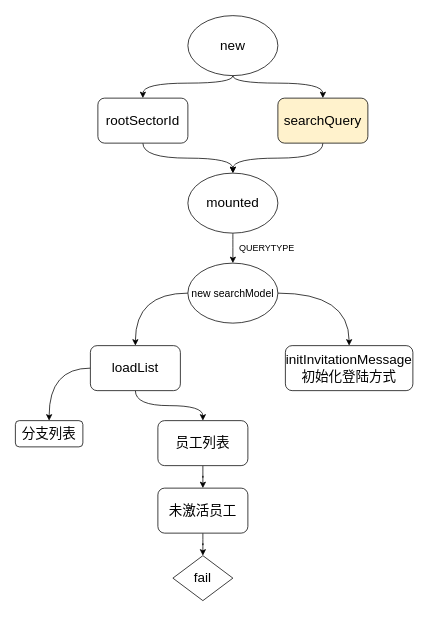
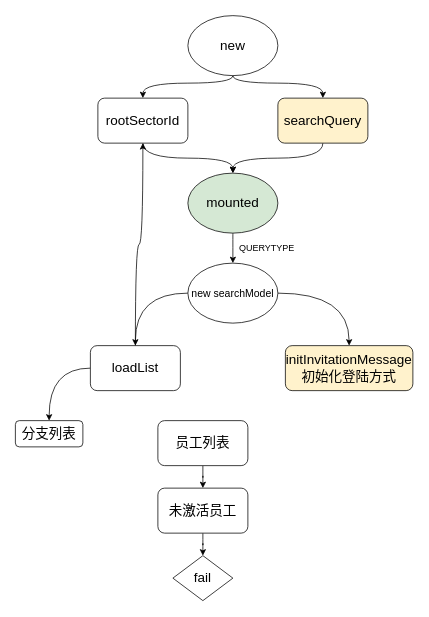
node "mounted": fillcolor #ffffff -> #d5e8d4
node "initInvitationMessage 初始化登陆方式": fillcolor #ffffff -> #fff2cc
edge "loadList" -> "员工列表": now "loadList" -> "rootSectorId"
